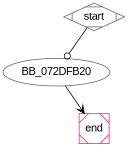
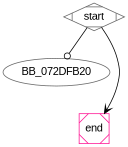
edge "BB_072DFB20" -> "end": now "start" -> "end"
